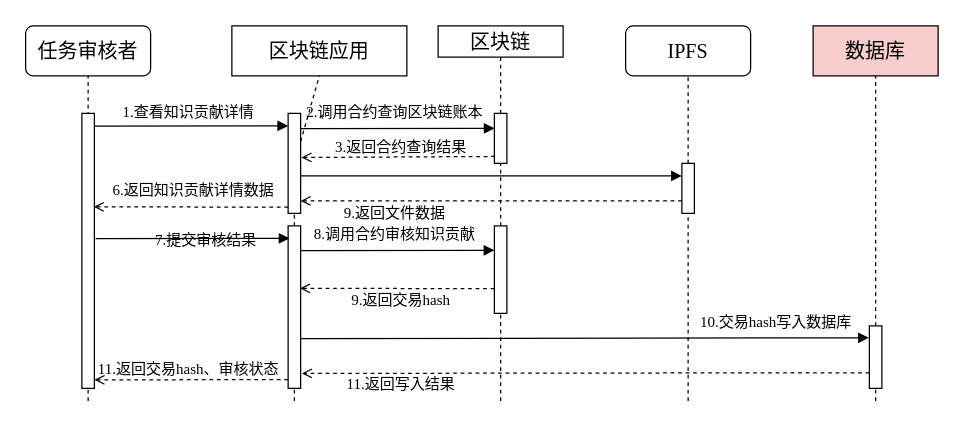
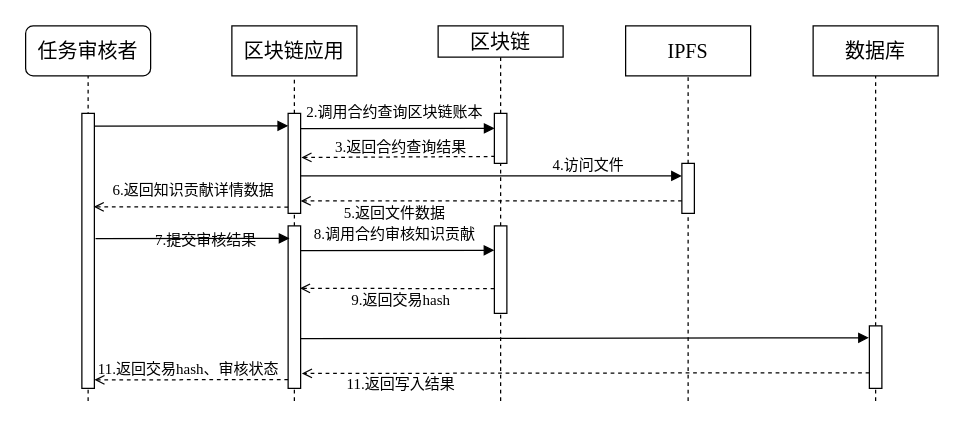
node "区块链应用": size 175x50 -> 125x50
node "IPFS": shape rounded rectangle -> rectangle
node "数据库": fillcolor #f8cecc -> #ffffff
node "1.查看知识贡献详情": removed
node "4.访问文件": added
node "9.返回文件数据": label "9.返回文件数据" -> "5.返回文件数据"
node "10.交易hash写入数据库": removed
